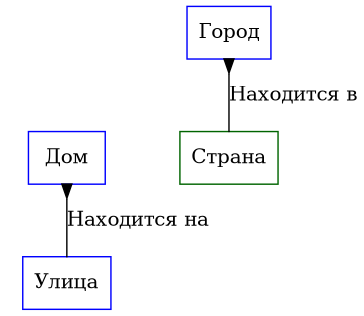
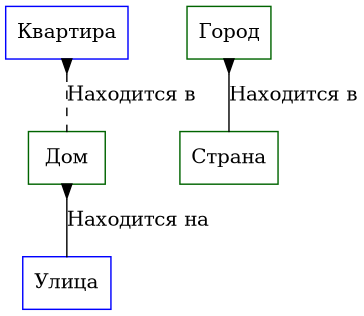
node "Квартира": added
node "Город": color blue -> darkgreen
node "Дом": color blue -> darkgreen
